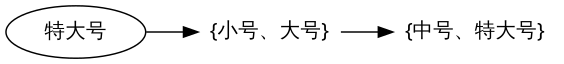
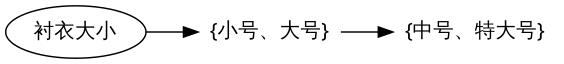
node "特大号": label "特大号" -> "衬衣大小"
